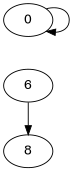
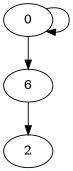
edge "0" -> "6": added
node "8": label "8" -> "2"
